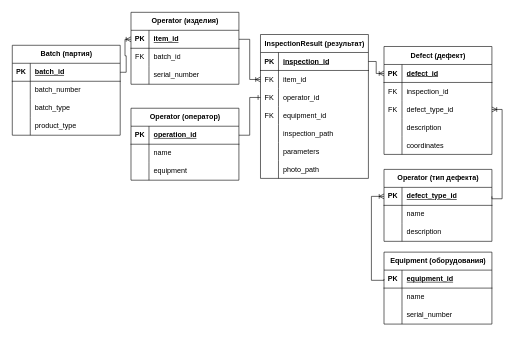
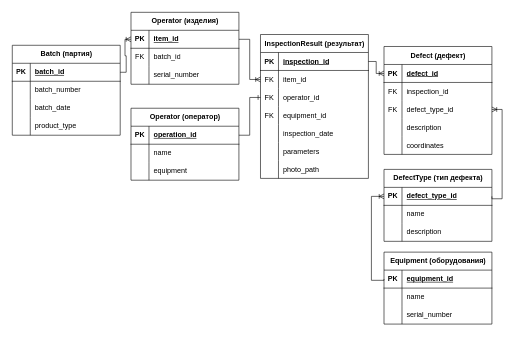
node "batch_type": label "batch_type" -> "batch_date"
node "inspection_path": label "inspection_path" -> "inspection_date"
node "Operator (тип дефекта)": label "Operator (тип дефекта)" -> "DefectType (тип дефекта)"
